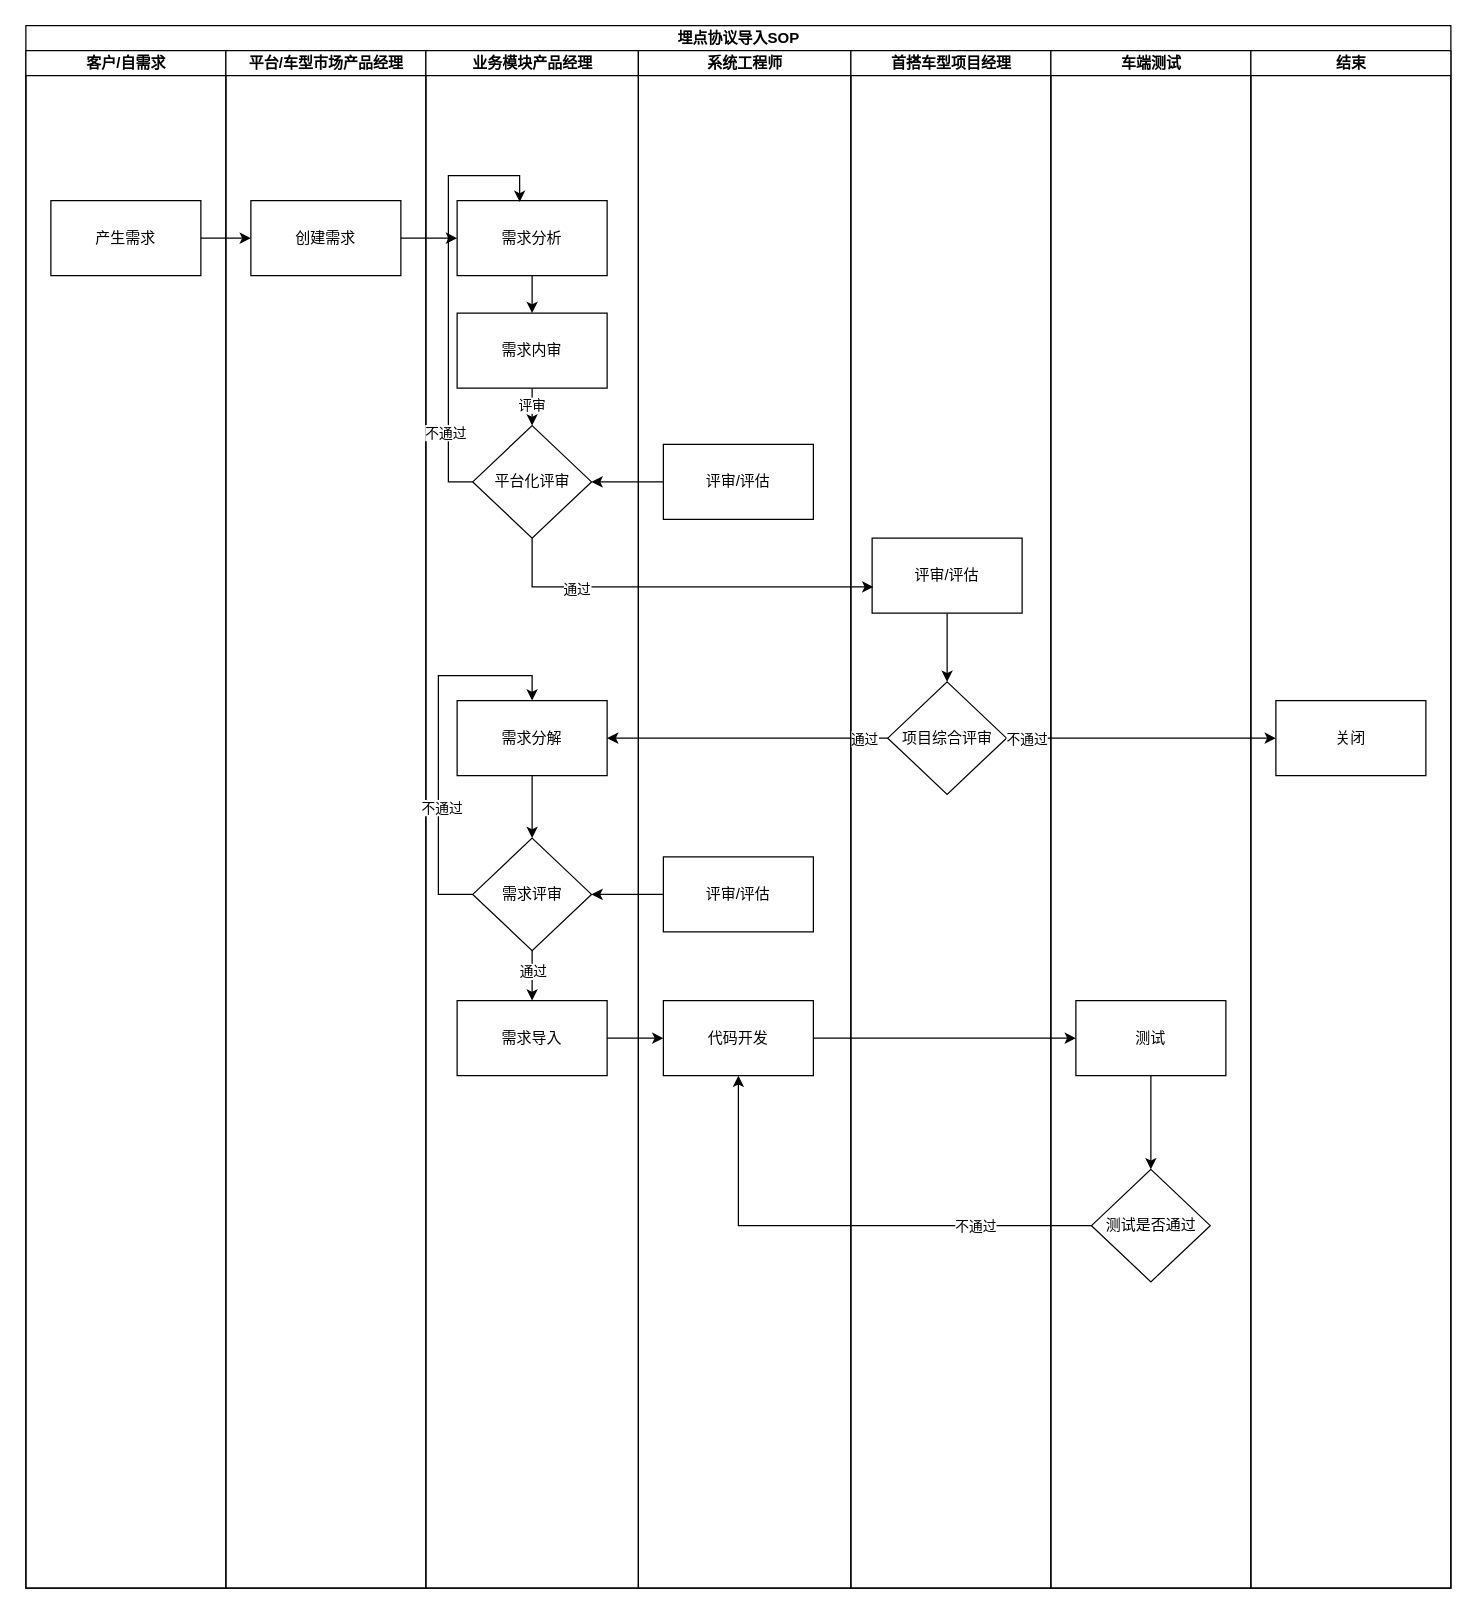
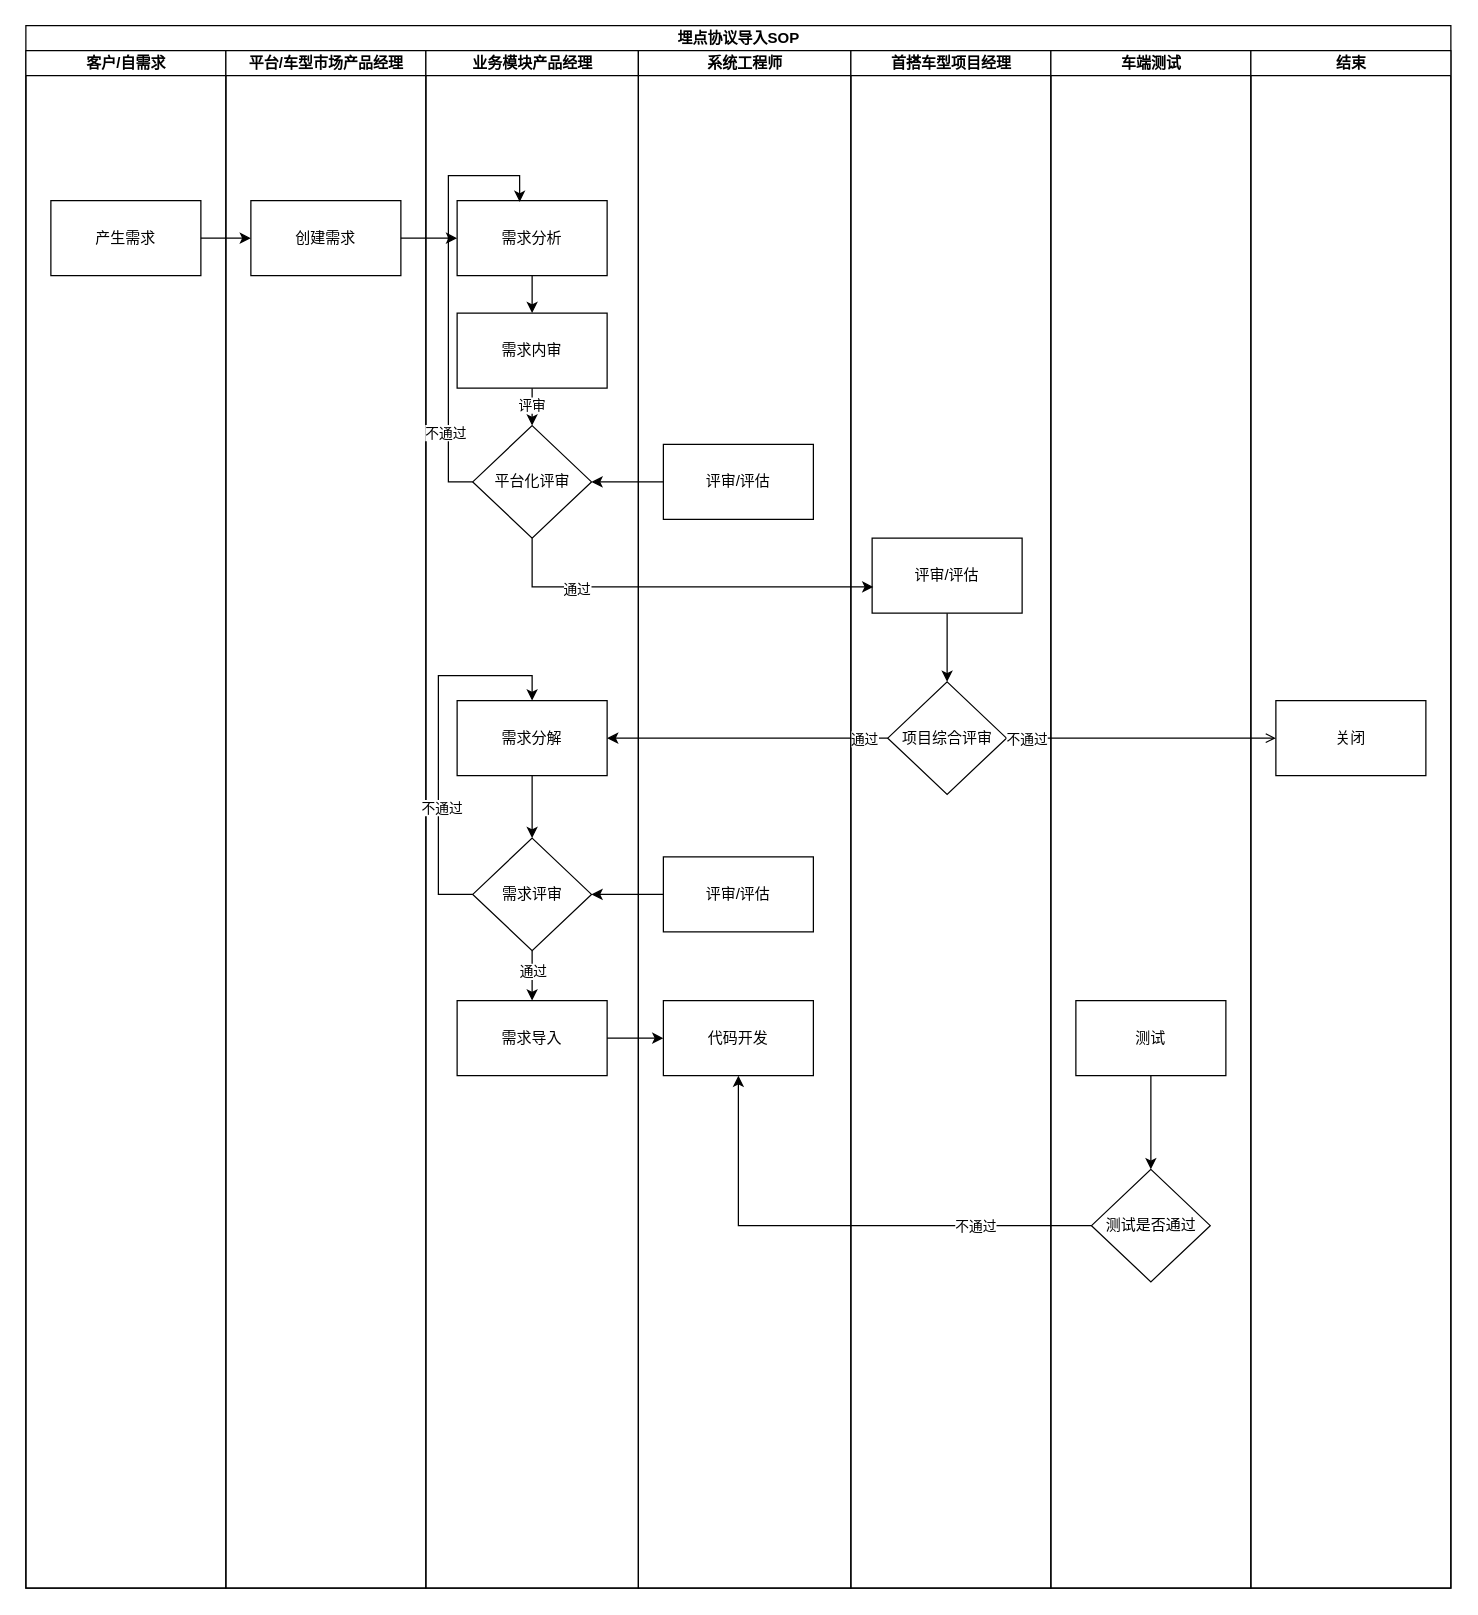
edge "项目综合评审" -> "关闭": arrowhead classic -> open
edge "代码开发" -> "测试": removed
